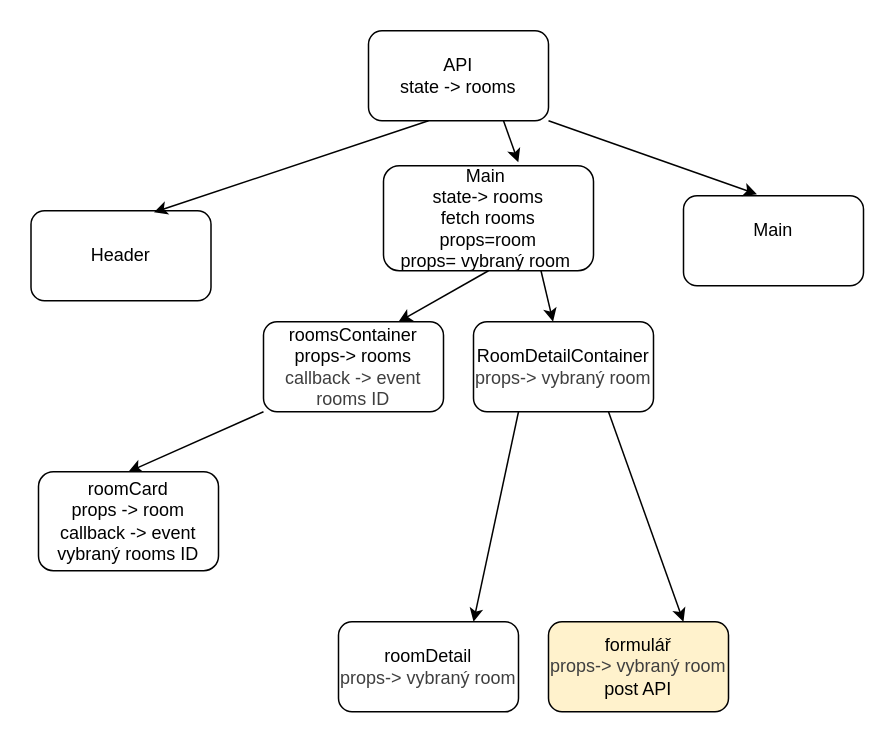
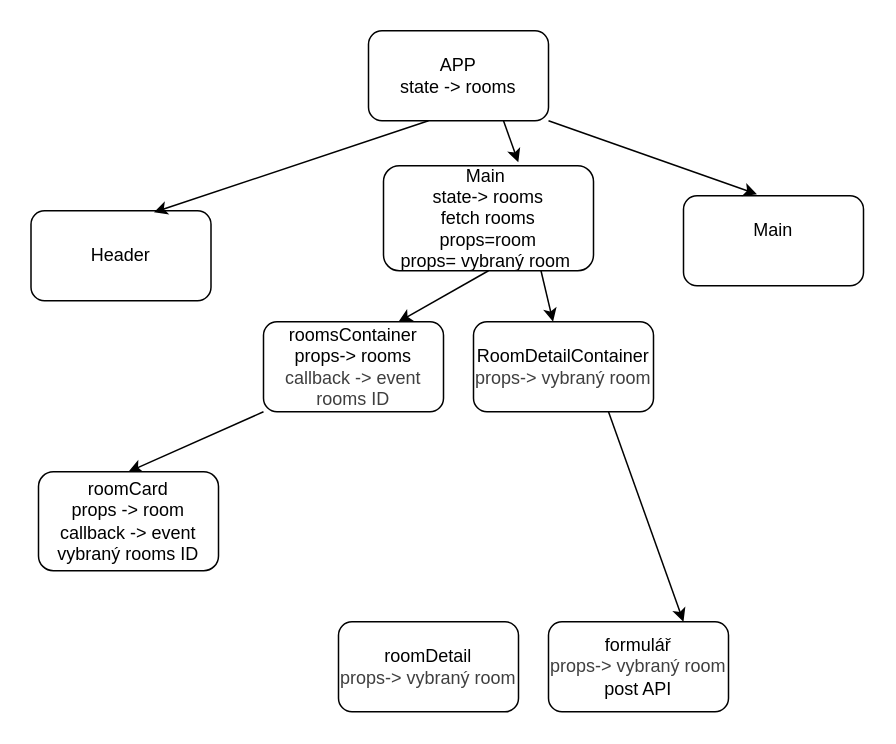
node "API state -> rooms": label "API state -> rooms" -> "APP state -> rooms"
edge "RoomDetailContainer props-> vybraný room" -> "roomDetail props-> vybraný room": removed
node "formulář props-> vybraný room post API": fillcolor #fff2cc -> #ffffff
